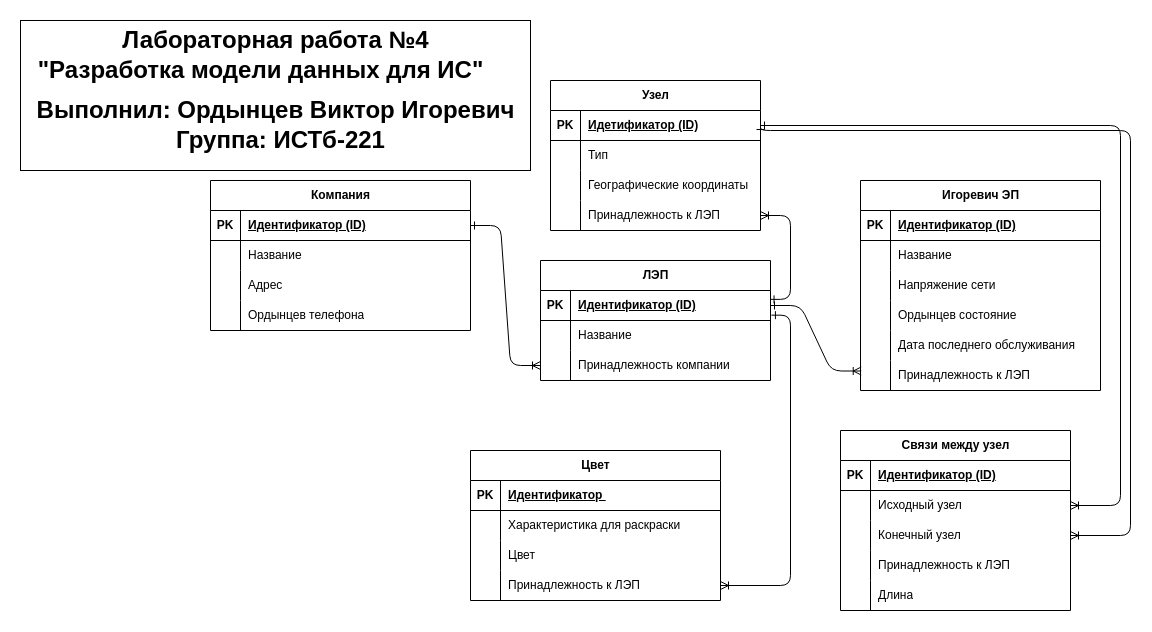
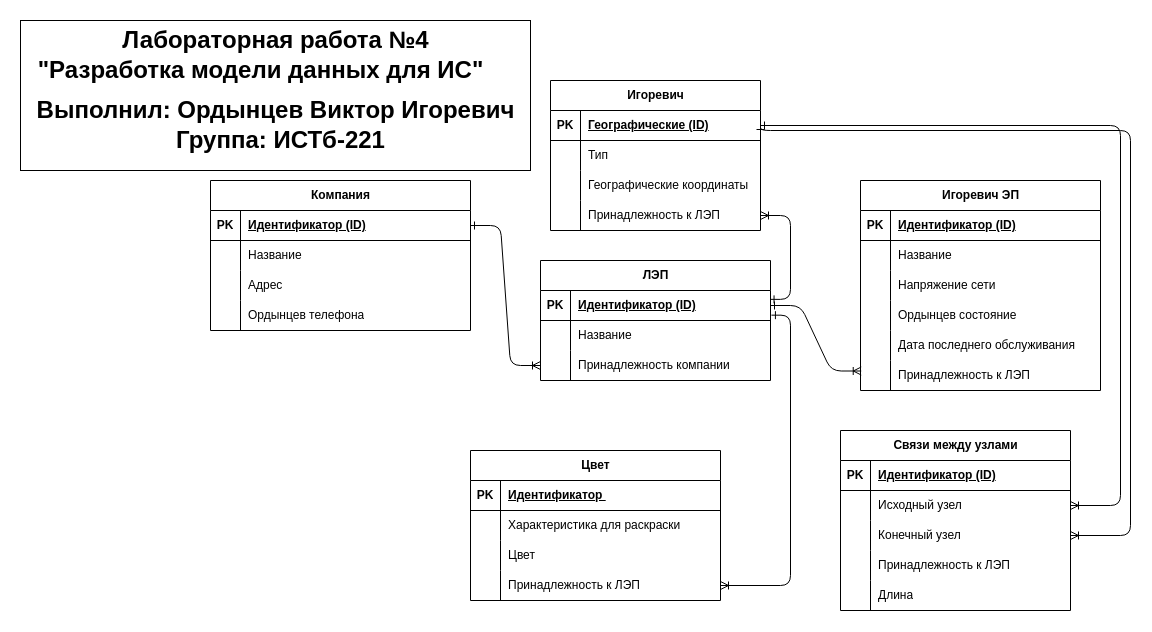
node "Узел": label "Узел" -> "Игоревич"
node "Идетификатор (ID)": label "Идетификатор (ID)" -> "Географические (ID)"
node "Связи между узел": label "Связи между узел" -> "Связи между узлами"
